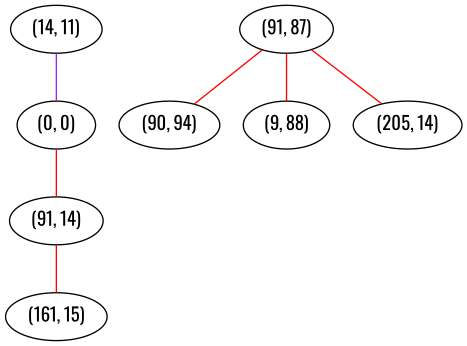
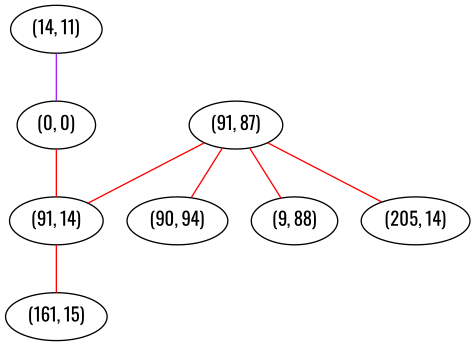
edge "(91, 87)" -- "(91, 14)": added
